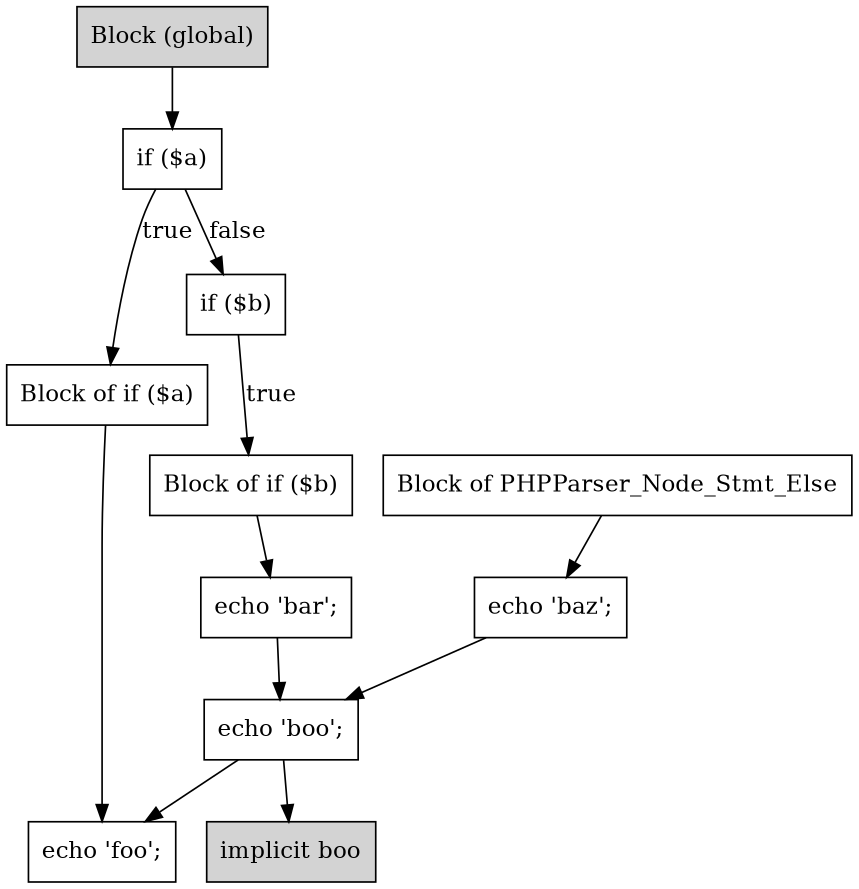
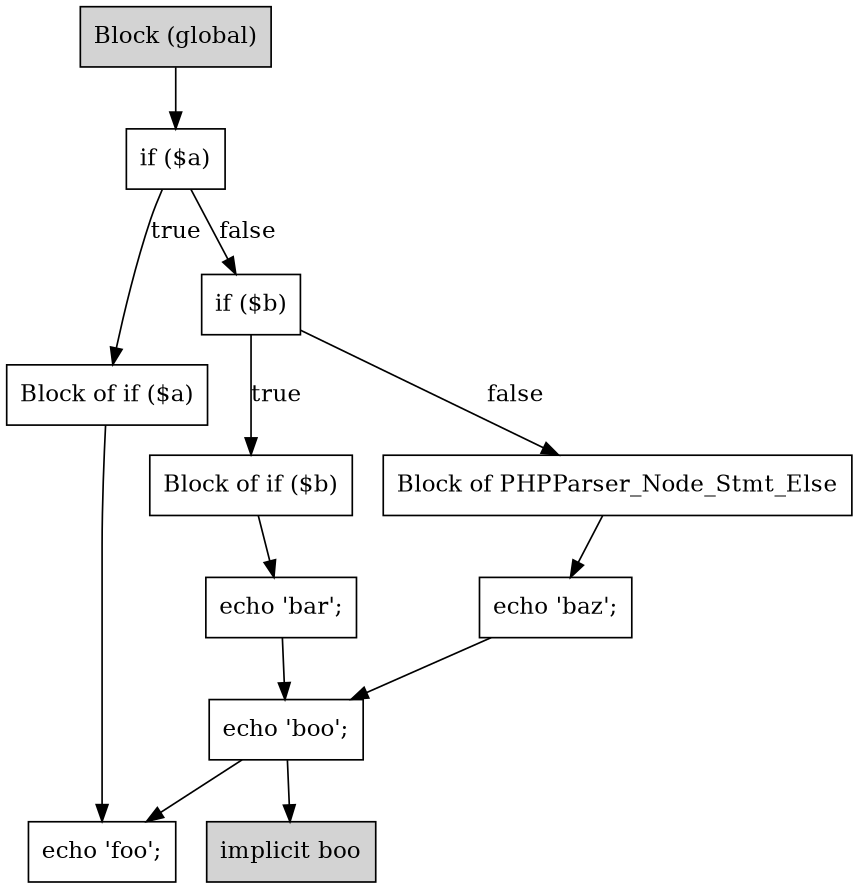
edge "if ($b)" -> "Block of PHPParser_Node_Stmt_Else": added, label "false"
